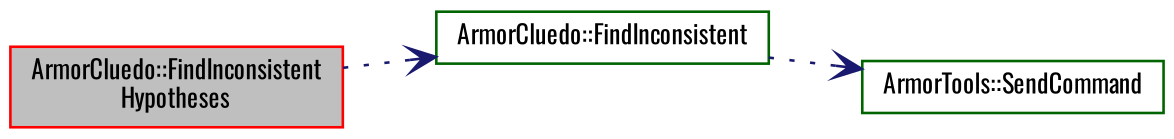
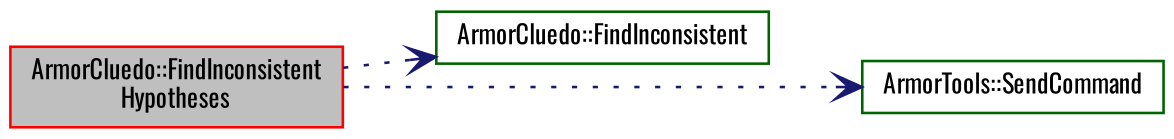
edge "ArmorCluedo::FindInconsistent" -> "ArmorTools::SendCommand": now "ArmorCluedo::FindInconsistent Hypotheses" -> "ArmorTools::SendCommand"
